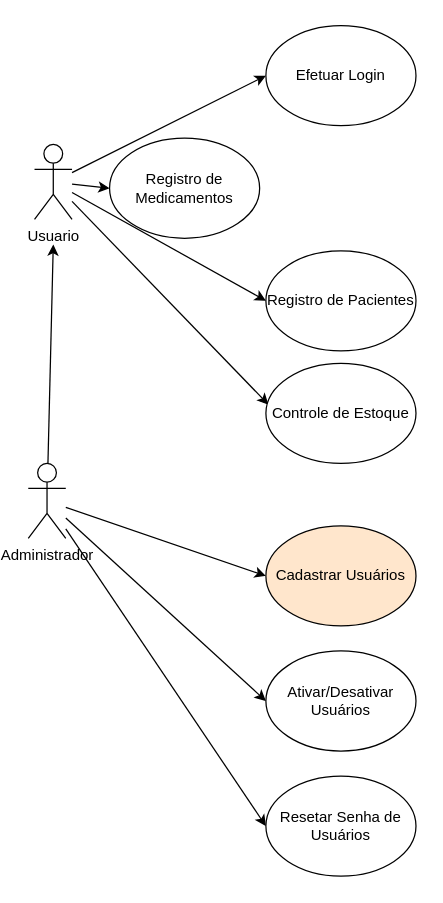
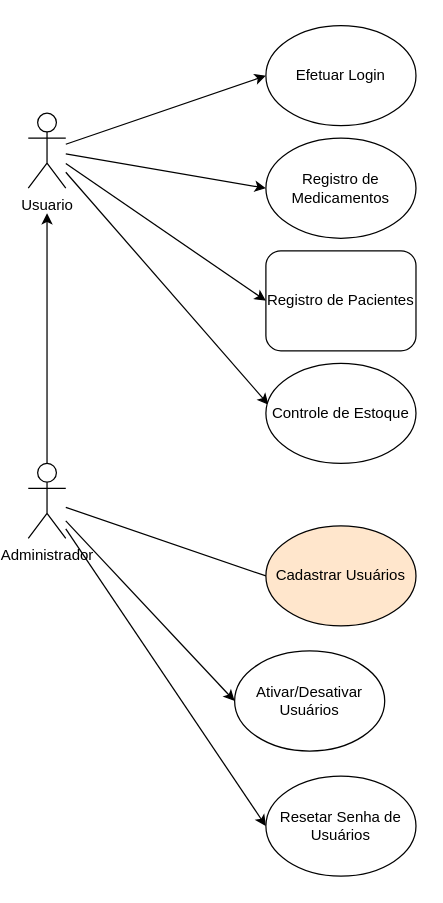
node "Usuario": moved (53, 182) -> (47, 151)
node "Registro de Medicamentos": moved (184, 188) -> (341, 188)
node "Registro de Pacientes": shape ellipse -> rounded rectangle
edge "Administrador" -> "Cadastrar Usuários": arrowhead classic -> none
node "Ativar/Desativar Usuários": moved (341, 701) -> (309, 701)
